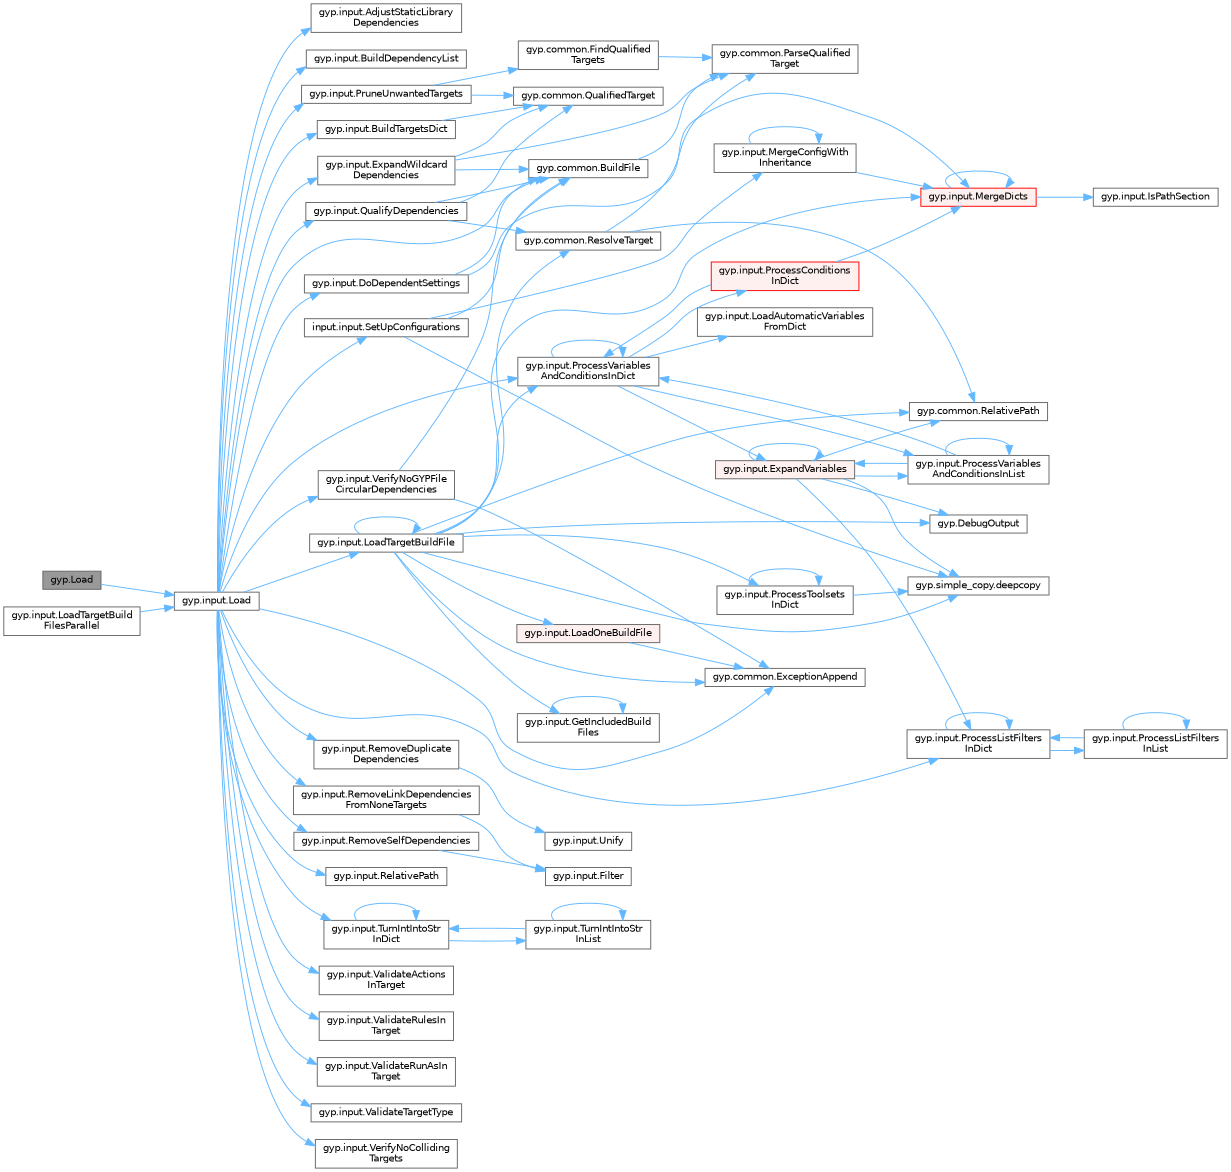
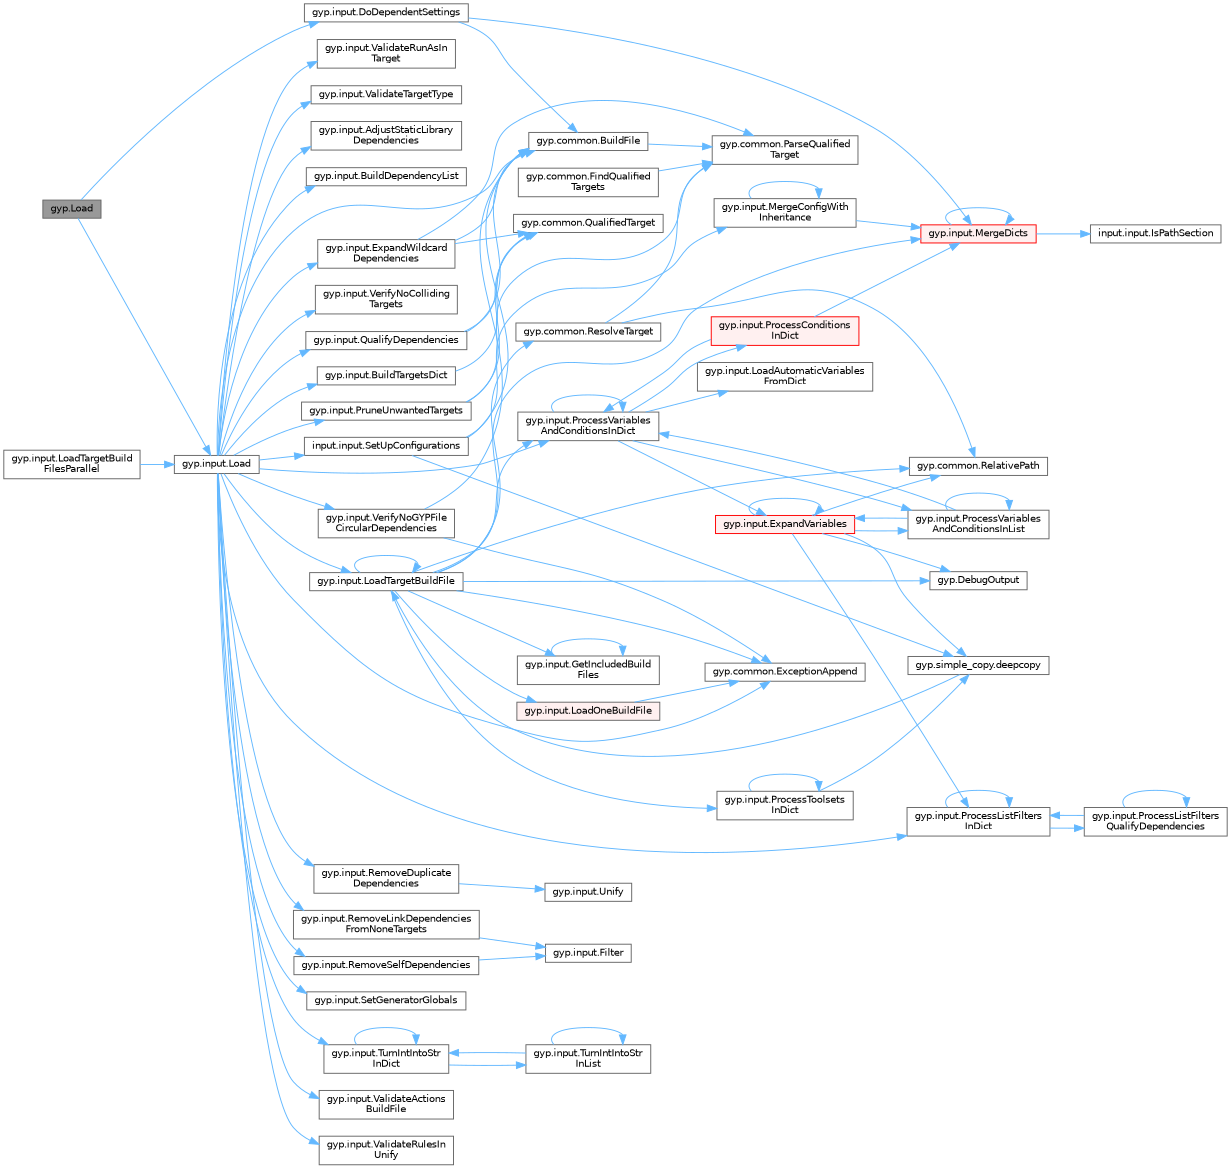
edge "gyp.input.PruneUnwantedTargets" -> "gyp.common.FindQualified Targets": now "gyp.input.PruneUnwantedTargets" -> "gyp.common.ParseQualified Target"
node "gyp.input.IsPathSection": label "gyp.input.IsPathSection" -> "input.input.IsPathSection"
edge "gyp.input.QualifyDependencies" -> "gyp.common.ResolveTarget": removed
edge "gyp.input.Load" -> "gyp.input.DoDependentSettings": now "gyp.Load" -> "gyp.input.DoDependentSettings"
node "gyp.input.ExpandVariables": color grey40 -> red
edge "gyp.input.LoadTargetBuildFile" -> "gyp.simple_copy.deepcopy": reversed
node "gyp.input.ProcessListFilters InList": label "gyp.input.ProcessListFilters InList" -> "gyp.input.ProcessListFilters QualifyDependencies"
node "gyp.input.RelativePath": label "gyp.input.RelativePath" -> "gyp.input.SetGeneratorGlobals"
node "gyp.input.ValidateActions InTarget": label "gyp.input.ValidateActions InTarget" -> "gyp.input.ValidateActions BuildFile"
node "gyp.input.ValidateRulesIn Target": label "gyp.input.ValidateRulesIn Target" -> "gyp.input.ValidateRulesIn Unify"
